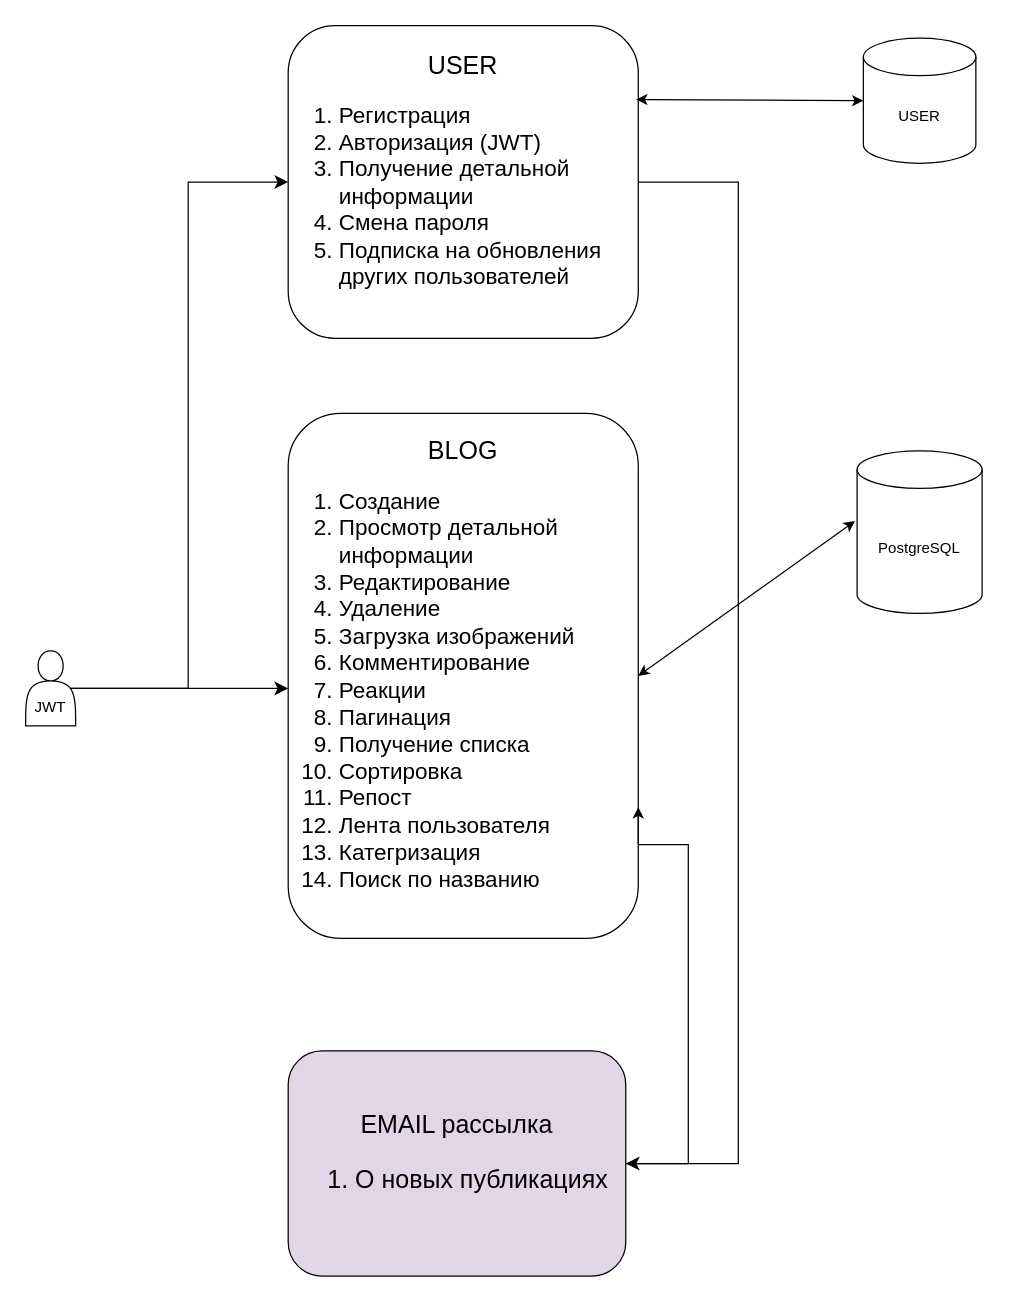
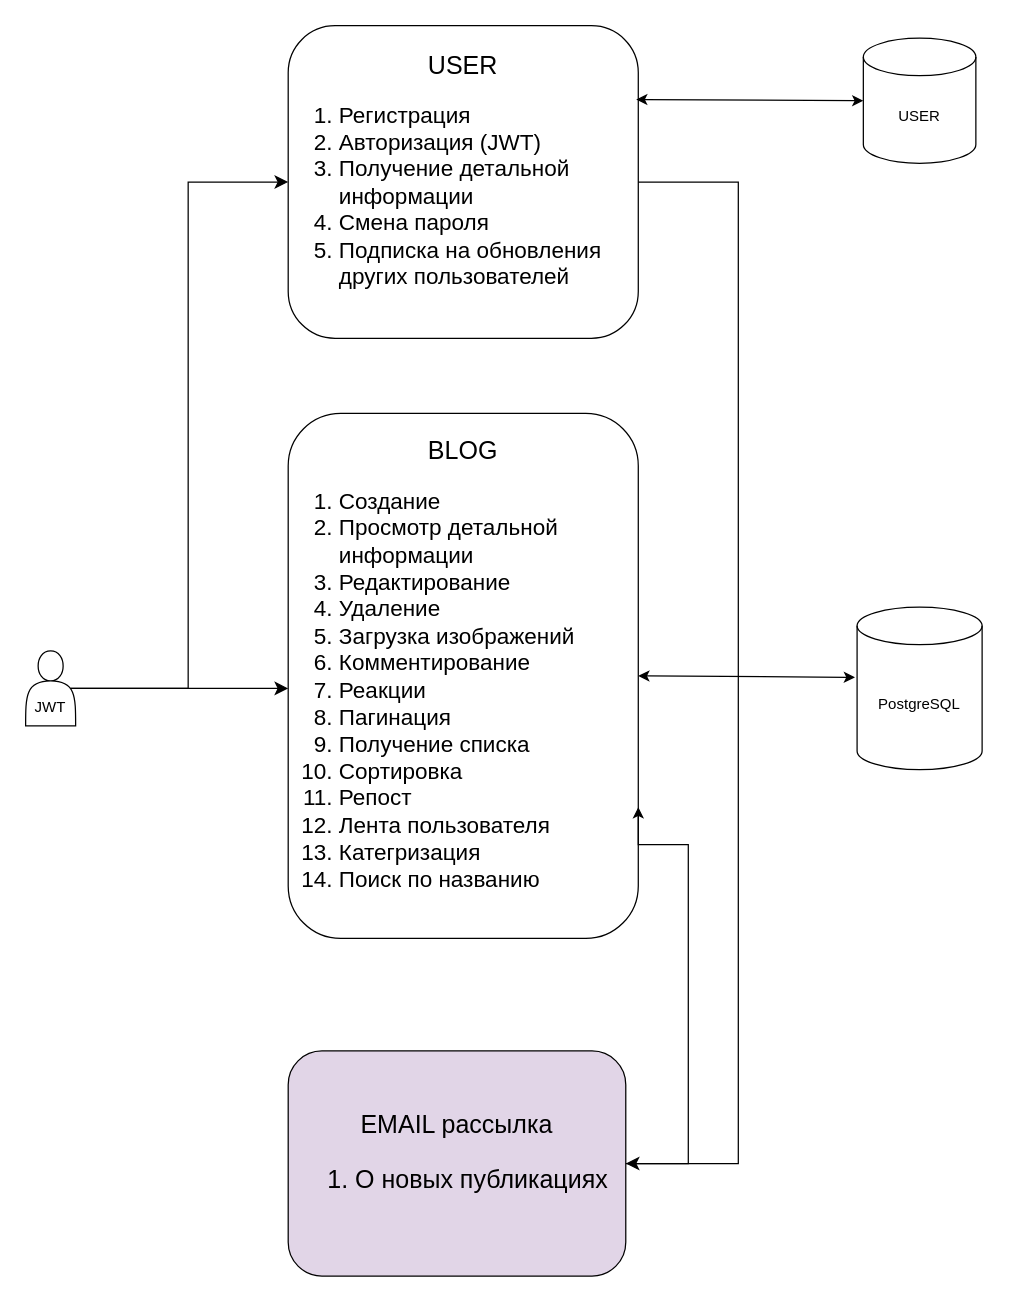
node "PostgreSQL": moved (919, 532) -> (919, 688)
